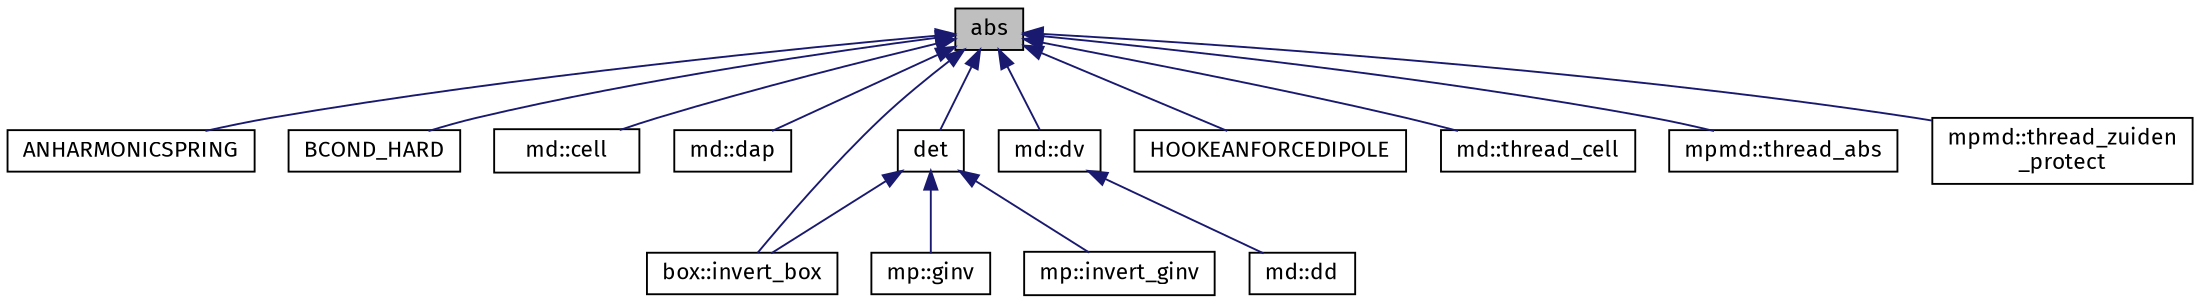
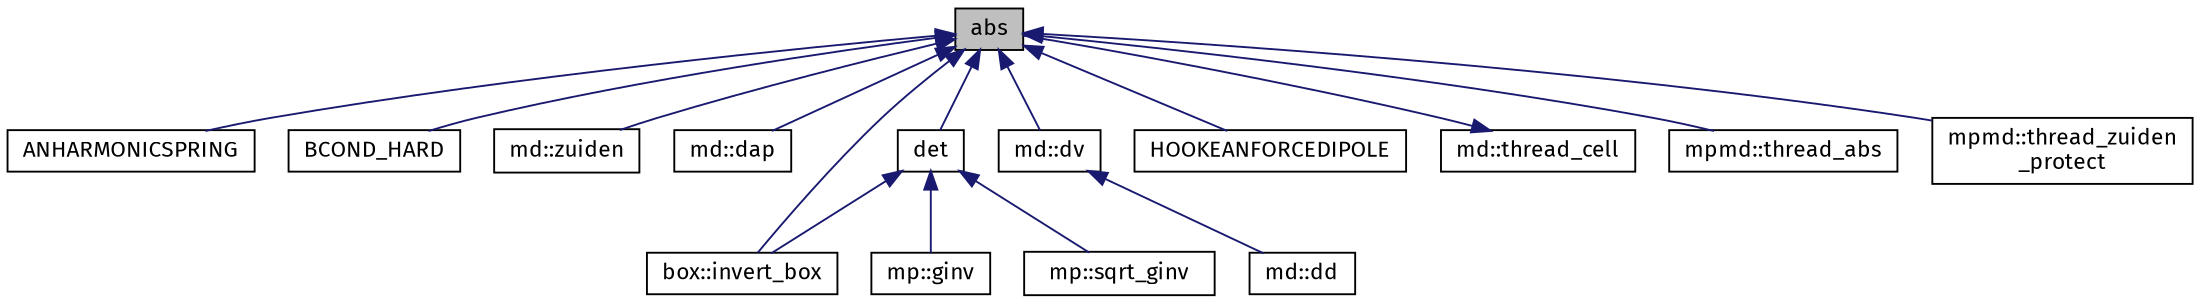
edge "md::thread_cell" -> "abs": reversed
node "md::cell": label "md::cell" -> "md::zuiden"
node "mp::invert_ginv": label "mp::invert_ginv" -> "mp::sqrt_ginv"
